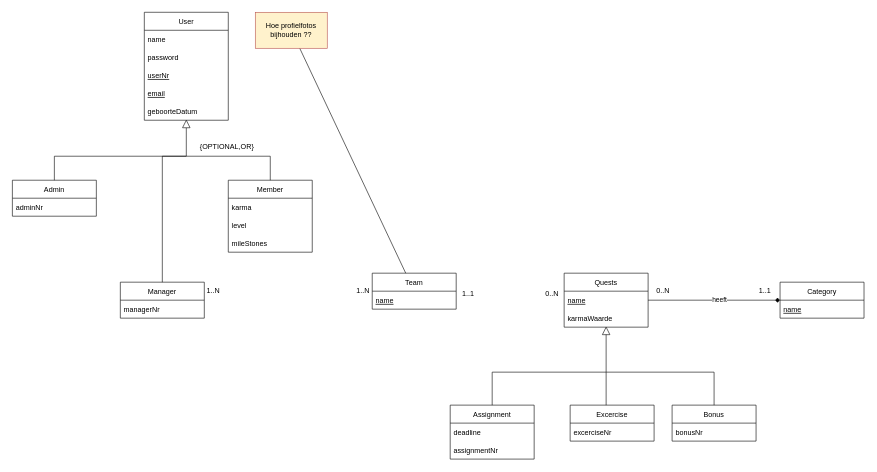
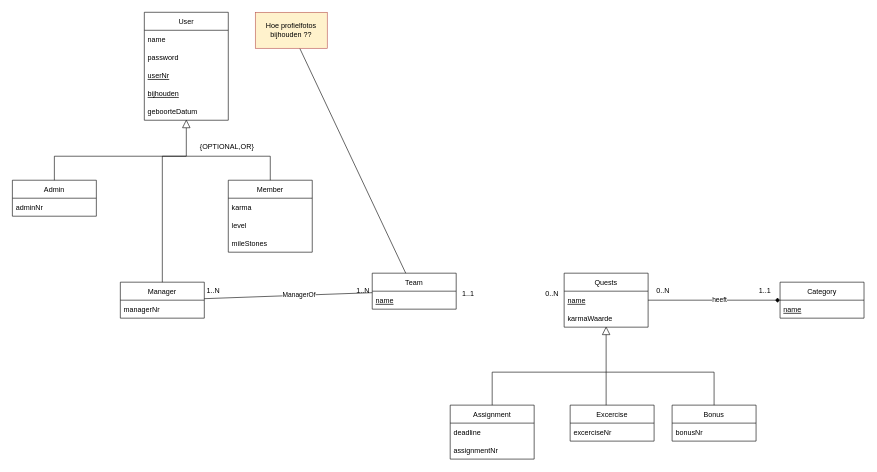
node "email": label "email" -> "bijhouden"
edge "Team" -- "Manager": added, label "ManagerOf"
